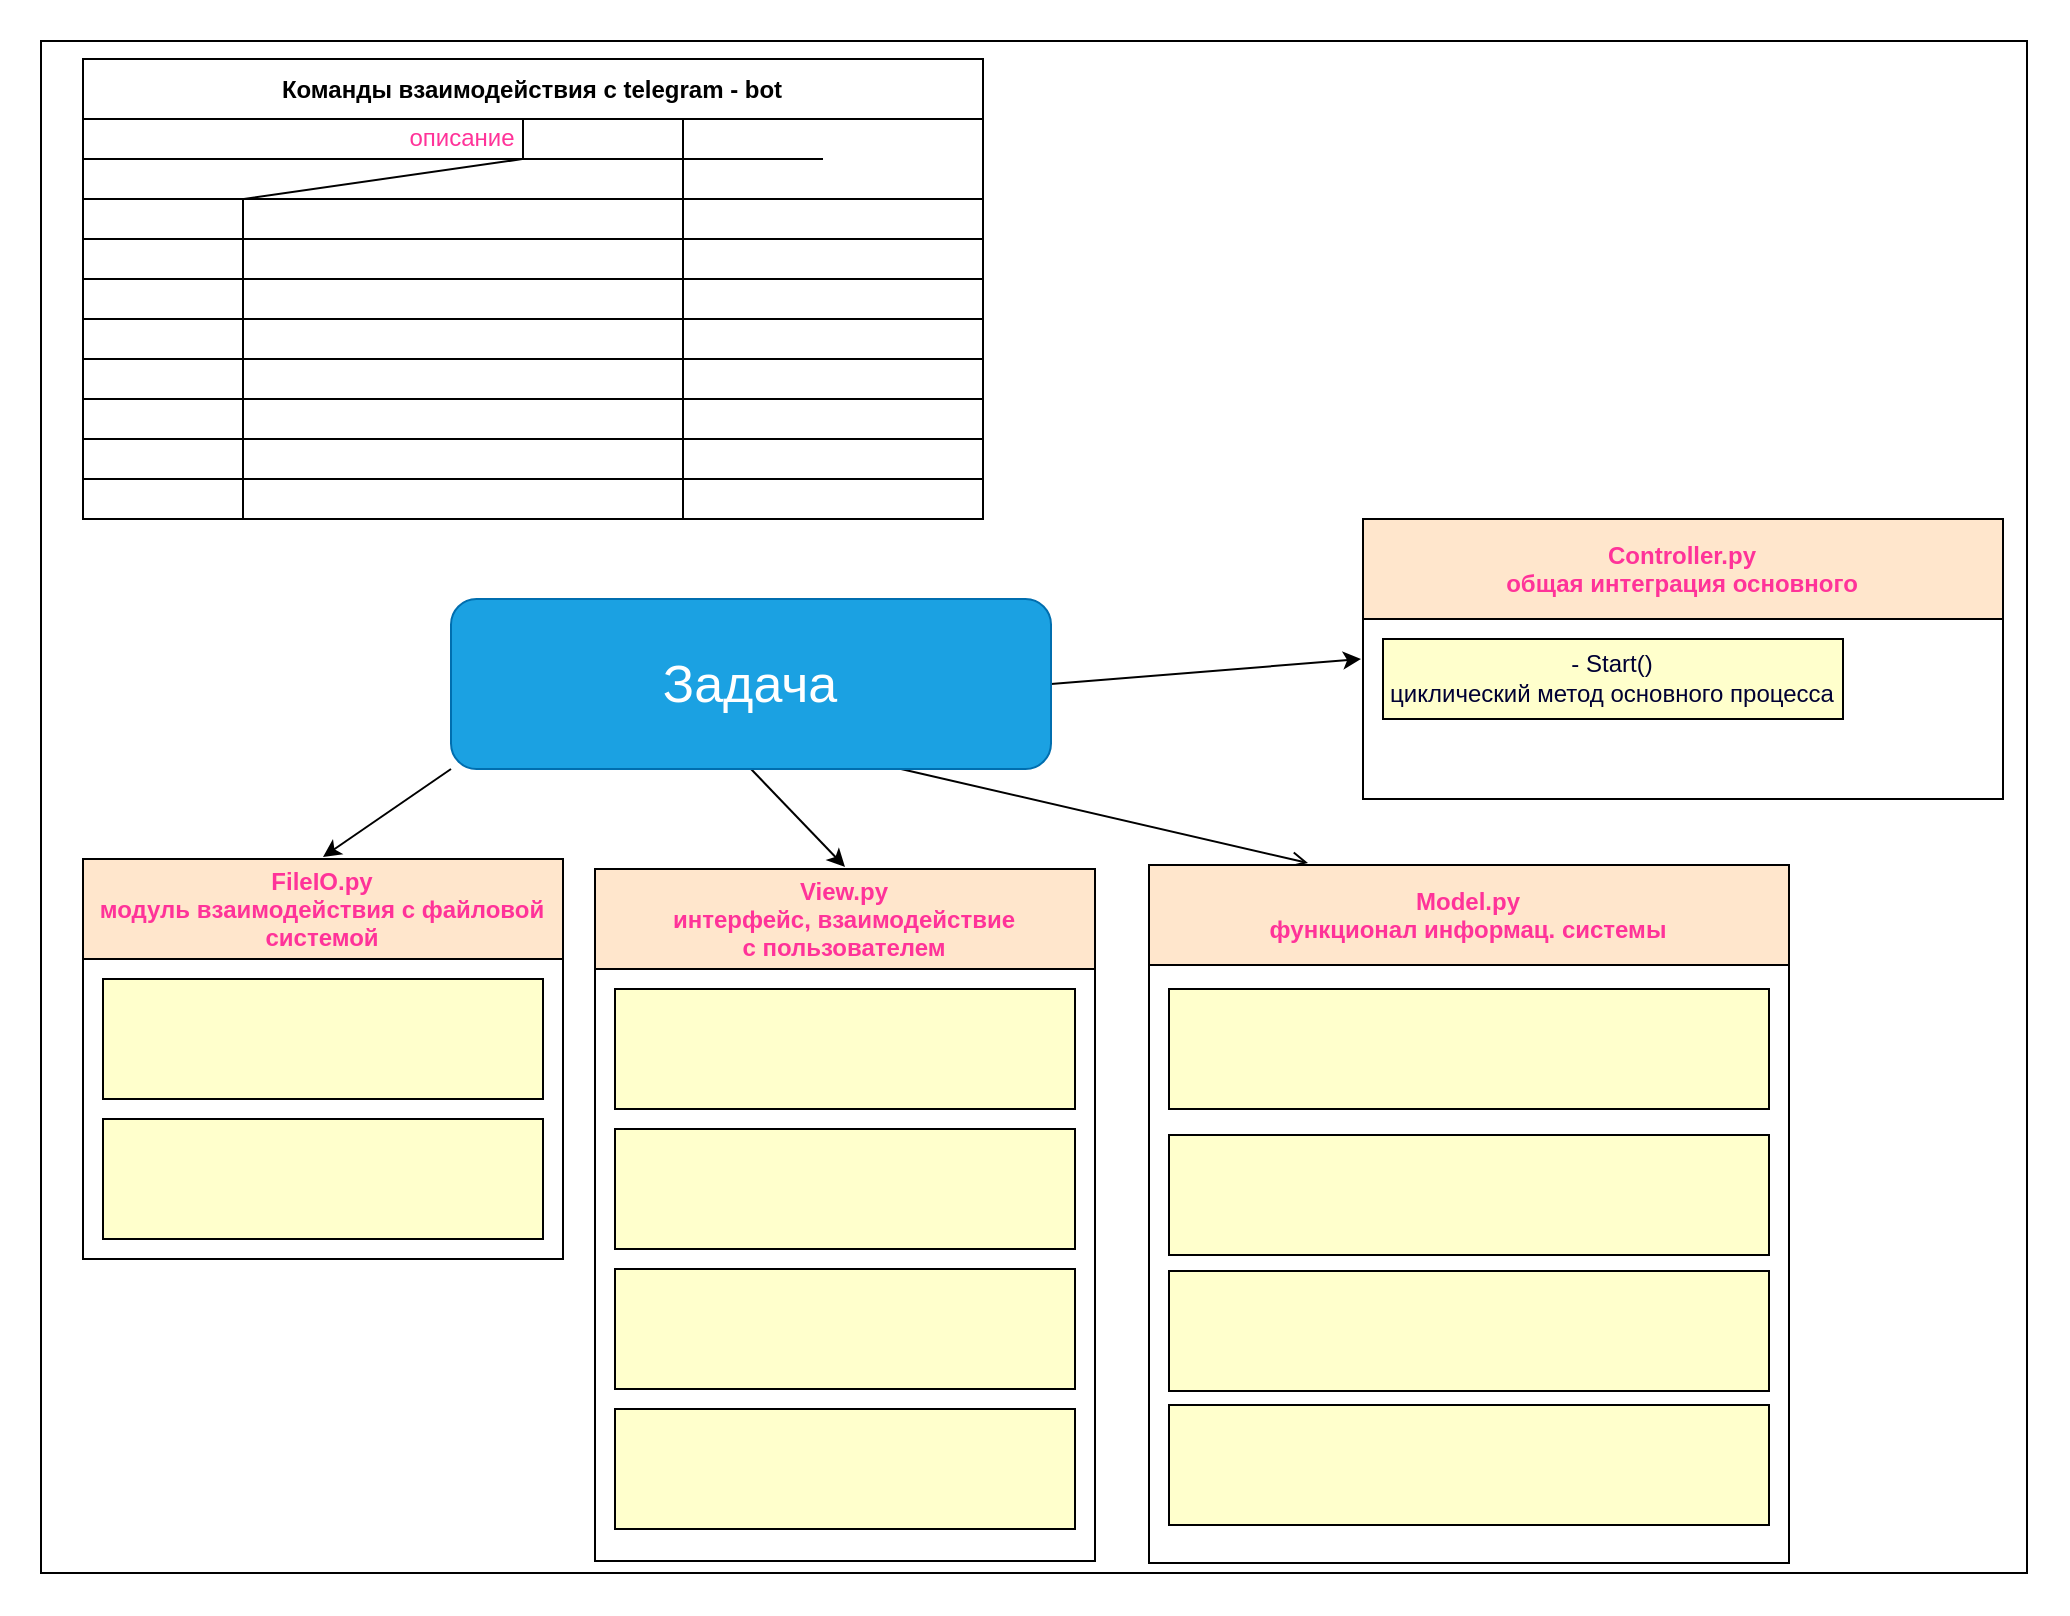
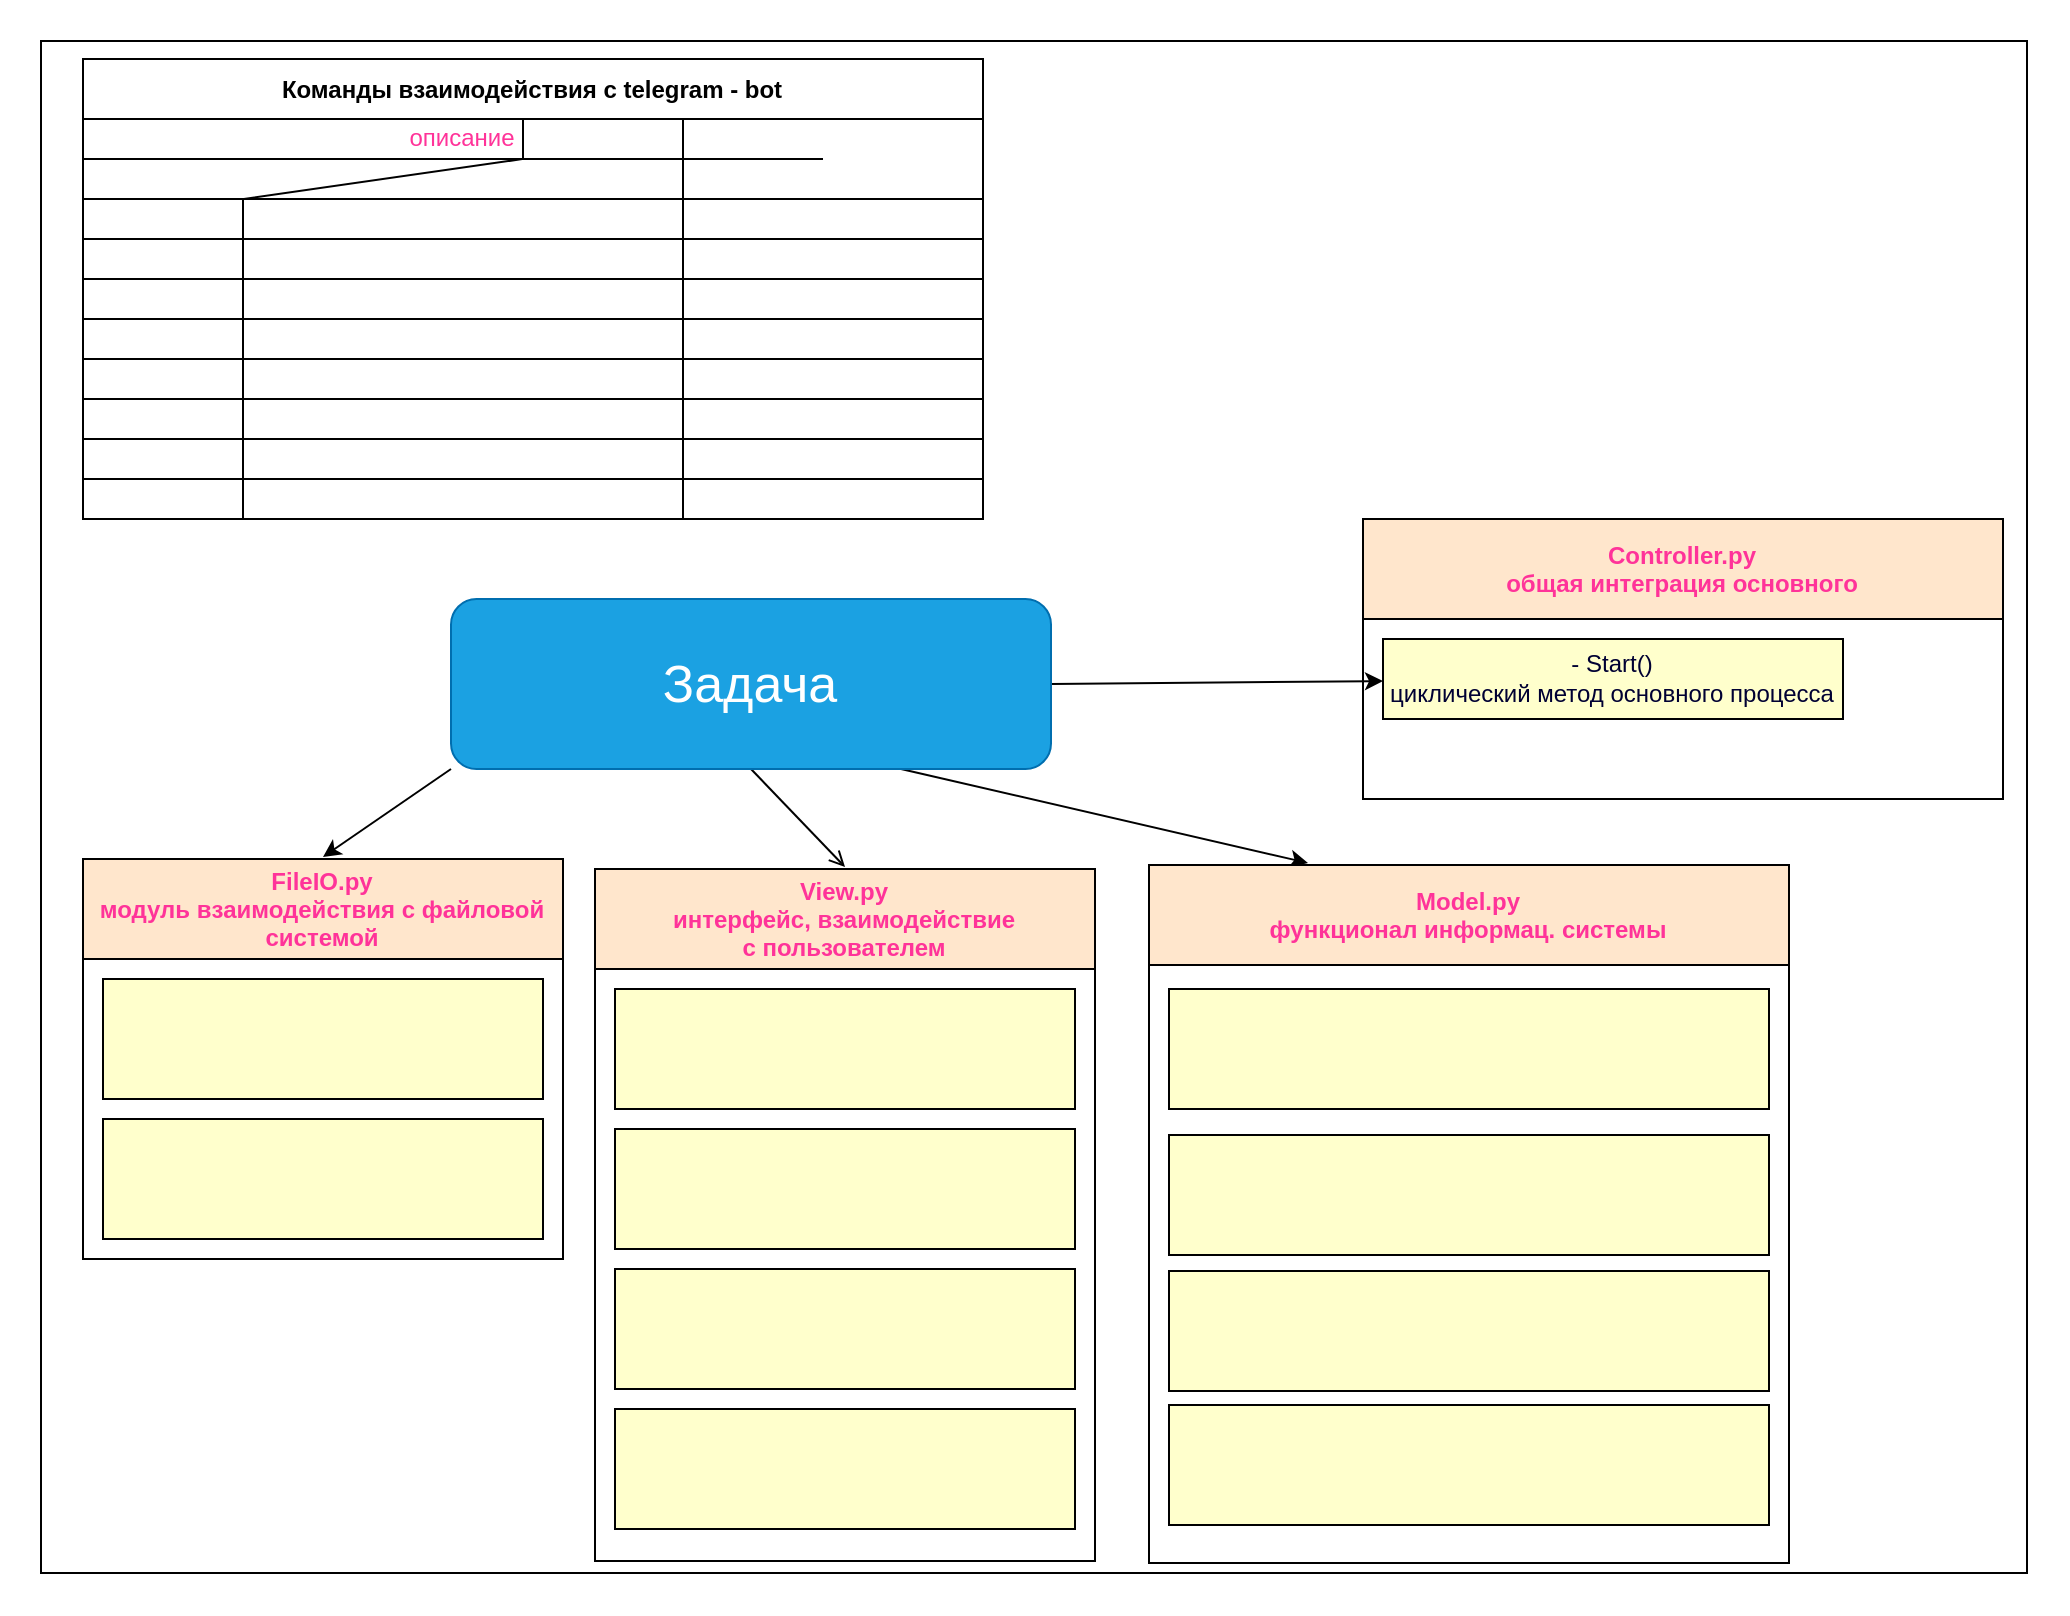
edge "Задача" -> "Controller.py общая интеграция основного": now "Задача" -> "- Start() циклический метод основного процесса"
edge "Задача" -> "View.py интерфейс, взаимодействие с пользователем": arrowhead classic -> open
edge "Задача" -> "Model.py функционал информац. системы": arrowhead open -> classic
